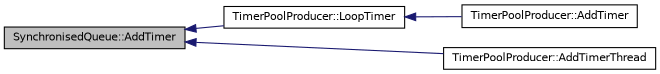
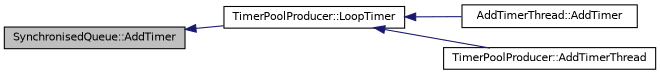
node "TimerPoolProducer::AddTimer": label "TimerPoolProducer::AddTimer" -> "AddTimerThread::AddTimer"
edge "TimerPoolProducer::AddTimerThread" -> "SynchronisedQueue::AddTimer": now "TimerPoolProducer::AddTimerThread" -> "TimerPoolProducer::LoopTimer"
